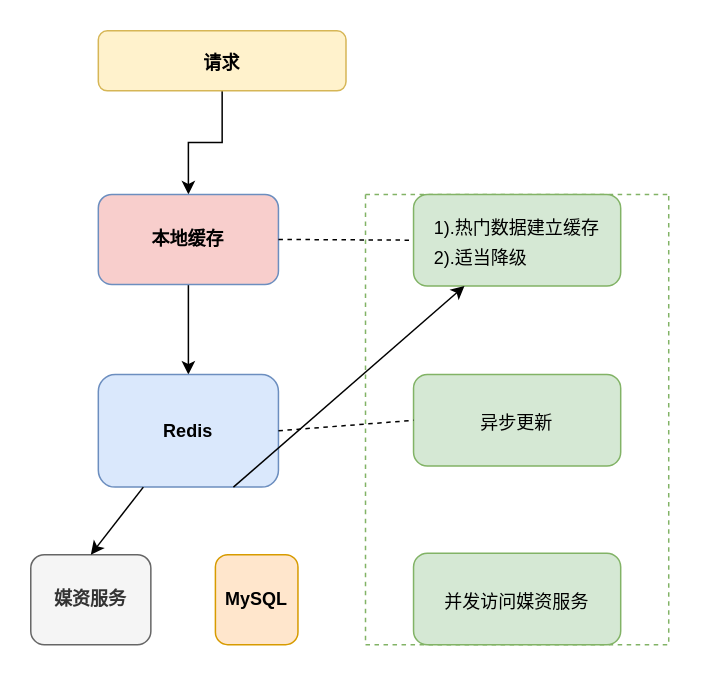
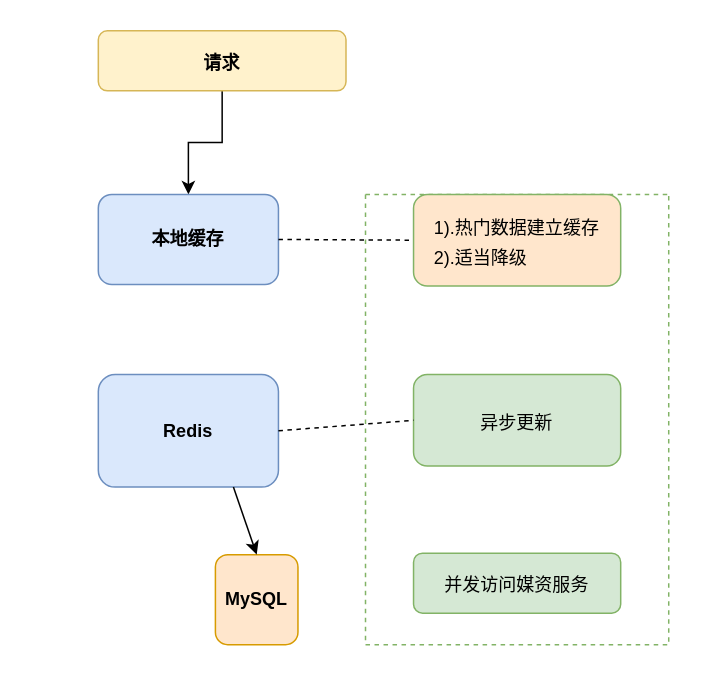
node "本地缓存": fillcolor #f8cecc -> #dae8fc
node "1).热门数据建立缓存 2).适当降级": fillcolor #d5e8d4 -> #ffe6cc
edge "本地缓存" -> "Redis": removed
edge "Redis" -> "1).热门数据建立缓存 2).适当降级": now "Redis" -> "MySQL"
edge "Redis" -> "媒资服务": removed
node "媒资服务": removed
node "并发访问媒资服务": size 207x92 -> 207x60
